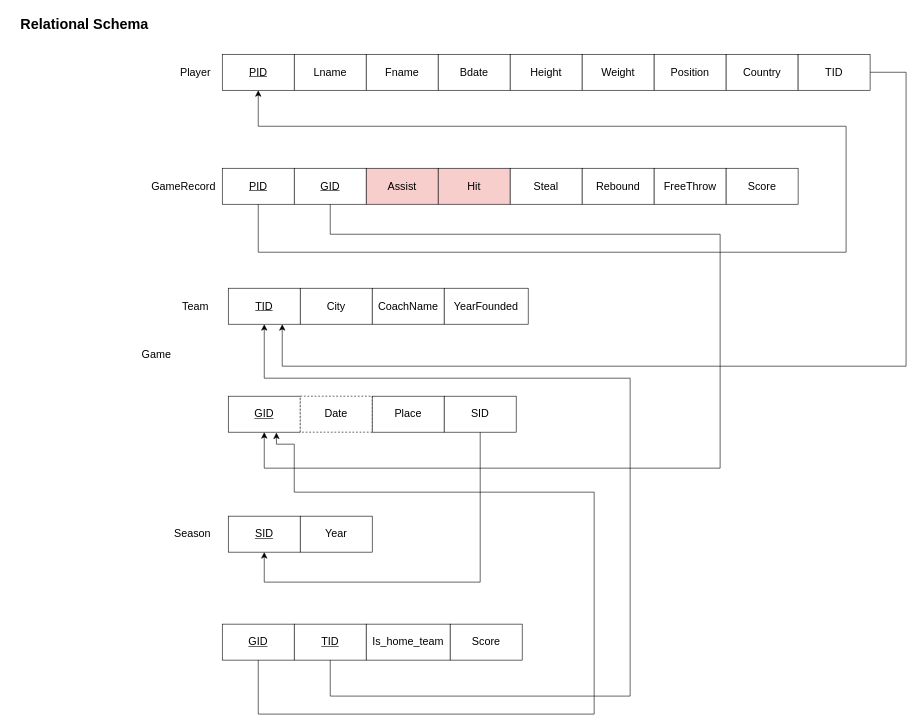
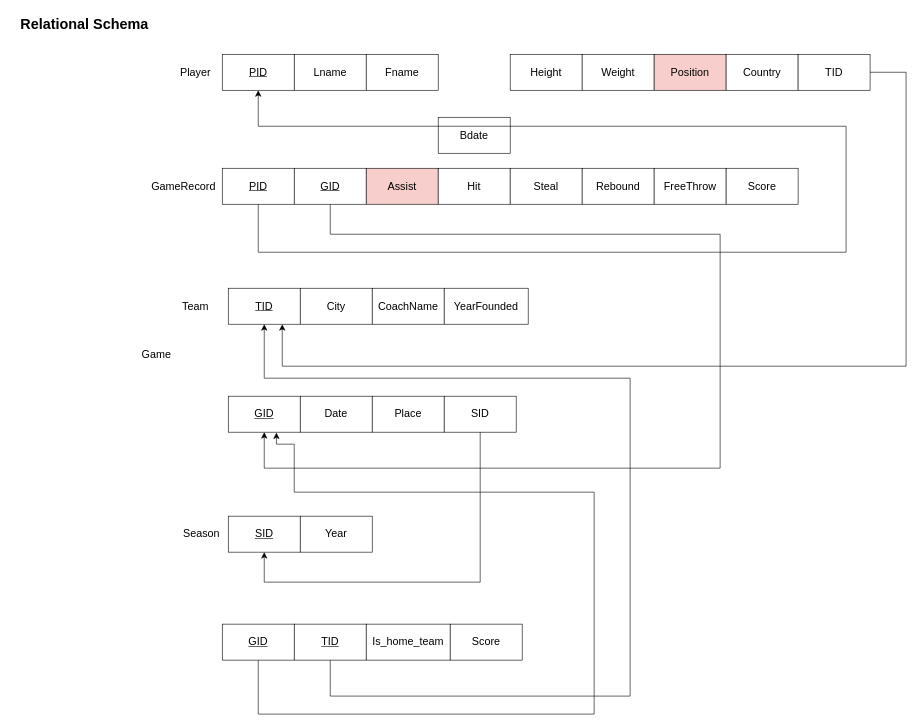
node "Bdate": moved (474, 72) -> (474, 135)
node "Position": fillcolor #ffffff -> #f8cecc
node "Hit": fillcolor #f8cecc -> #ffffff
node "Date": style dashed -> solid
node "Season": moved (192, 534) -> (201, 534)
